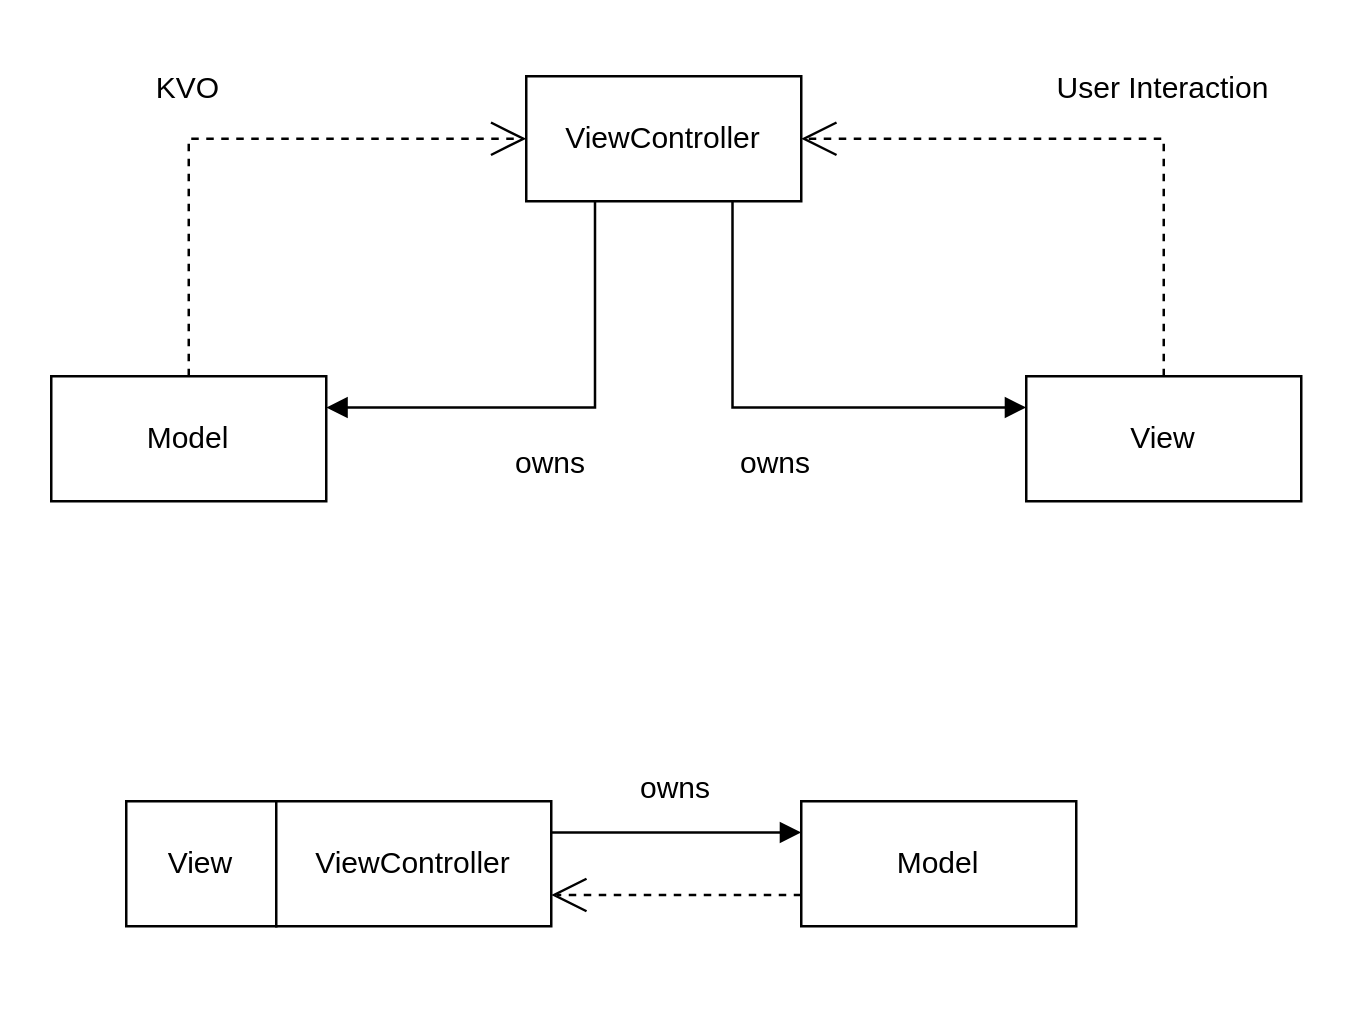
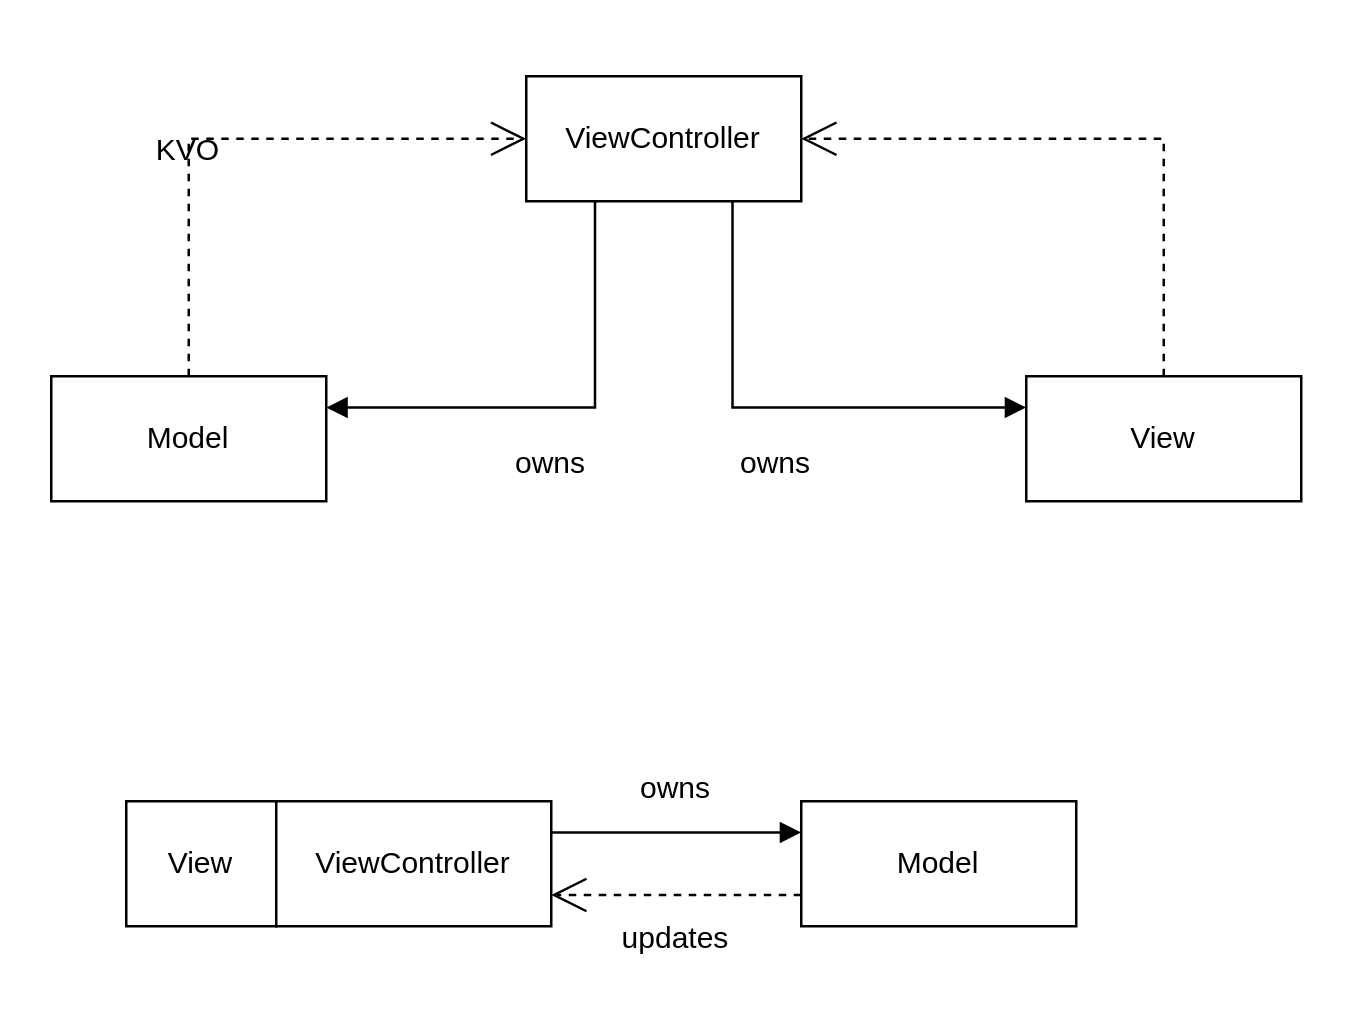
node "KVO": moved (189, 89) -> (189, 151)
node "User Interaction": removed
node "updates": added
